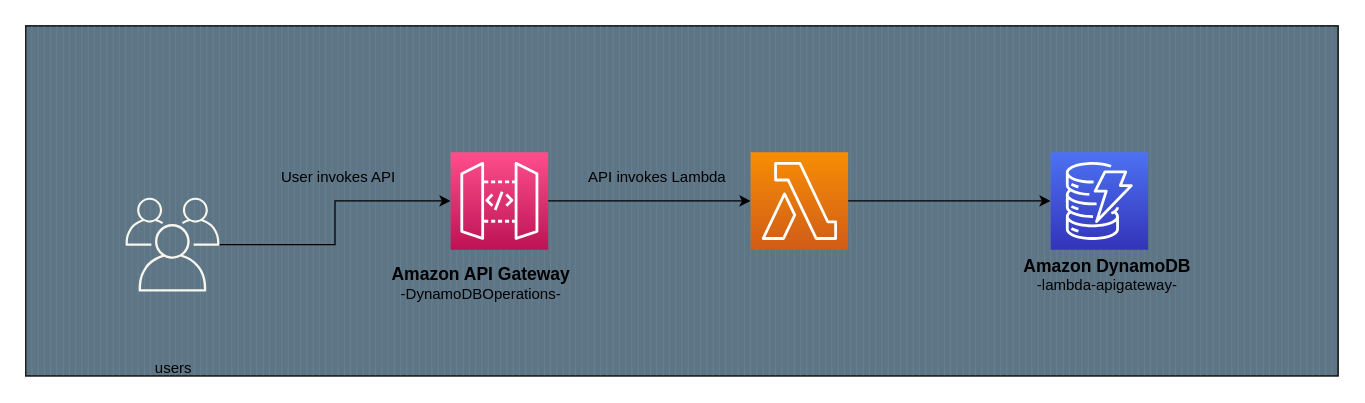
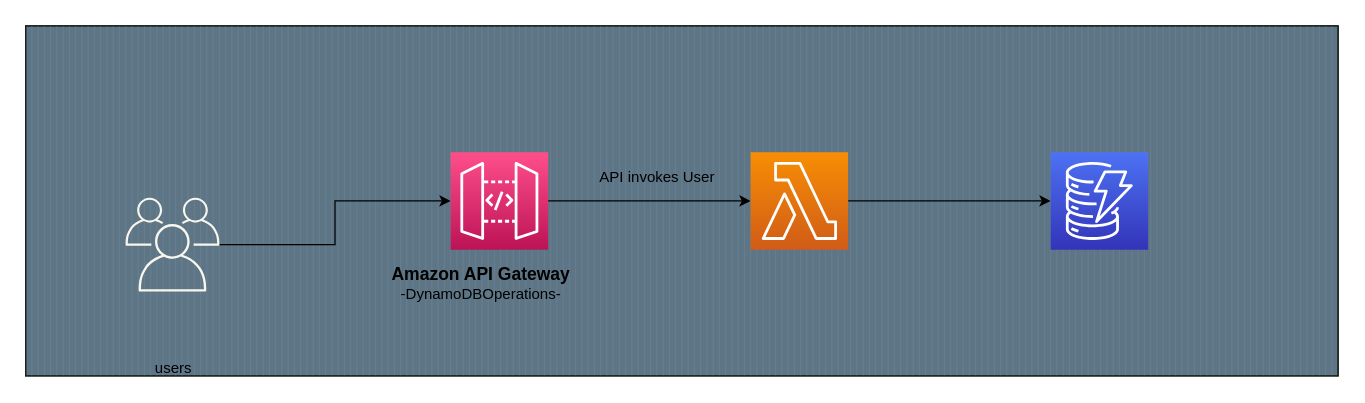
node "User invokes API": removed
node "API invokes Lambda": label "API invokes Lambda" -> "API invokes User"
node "Amazon DynamoDB -lambda-apigateway-": removed
